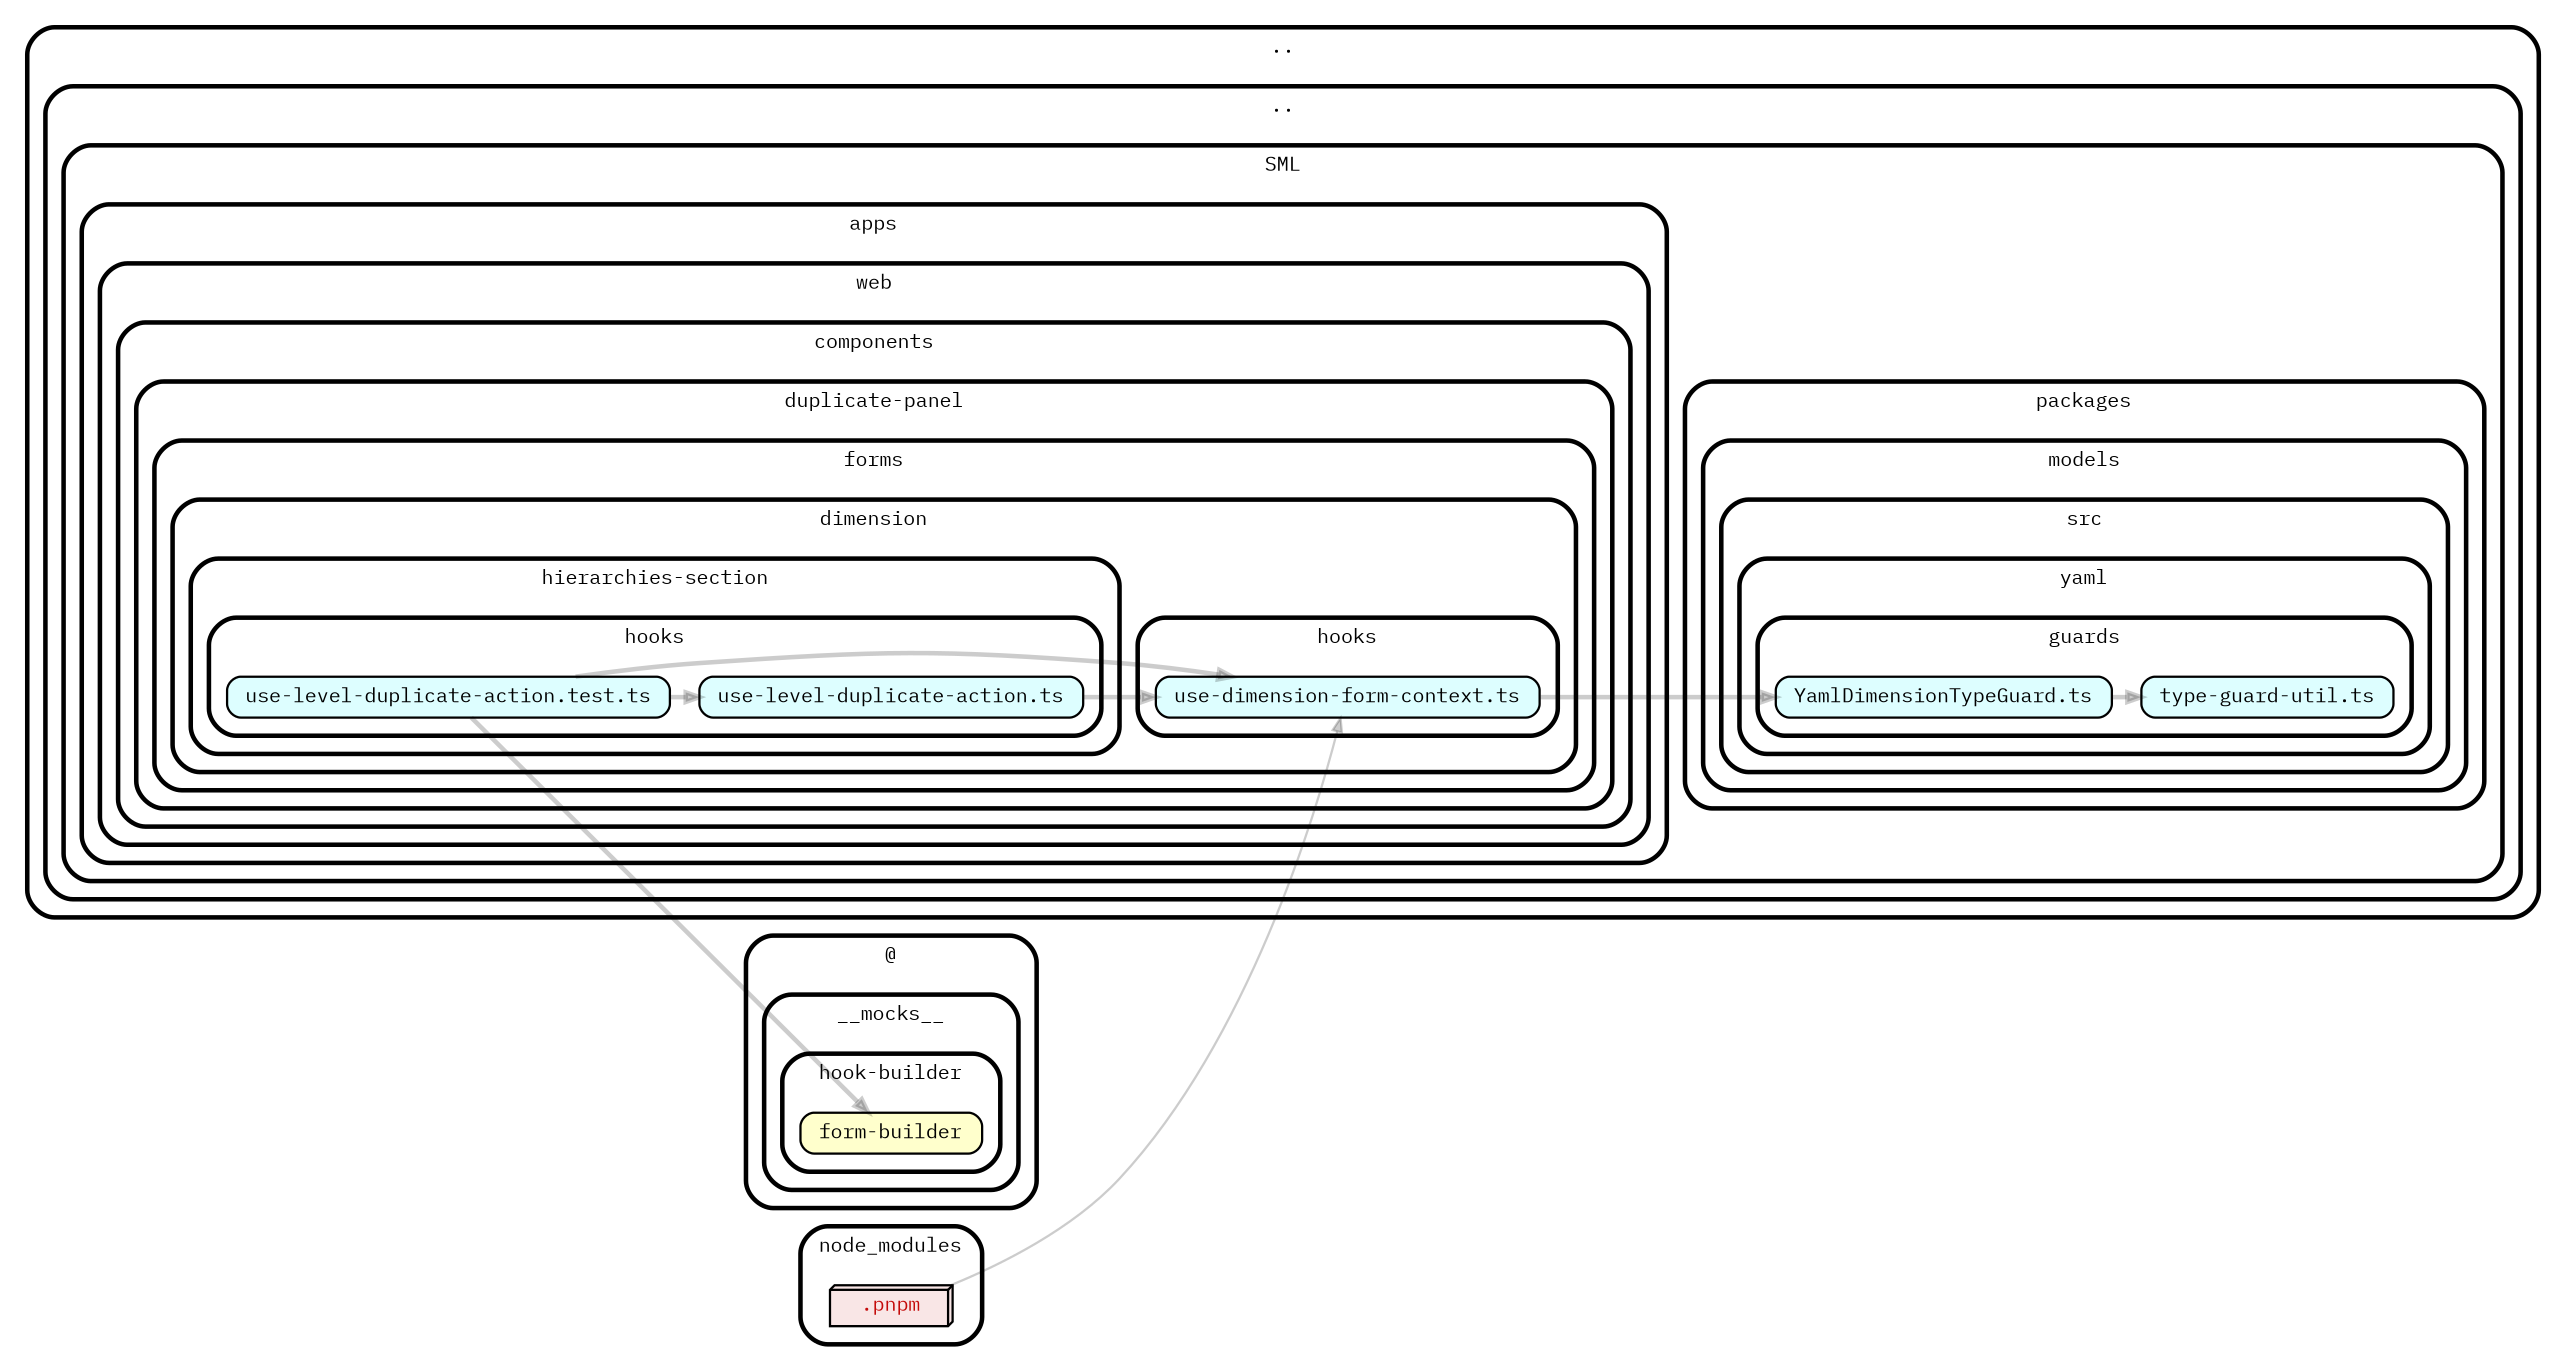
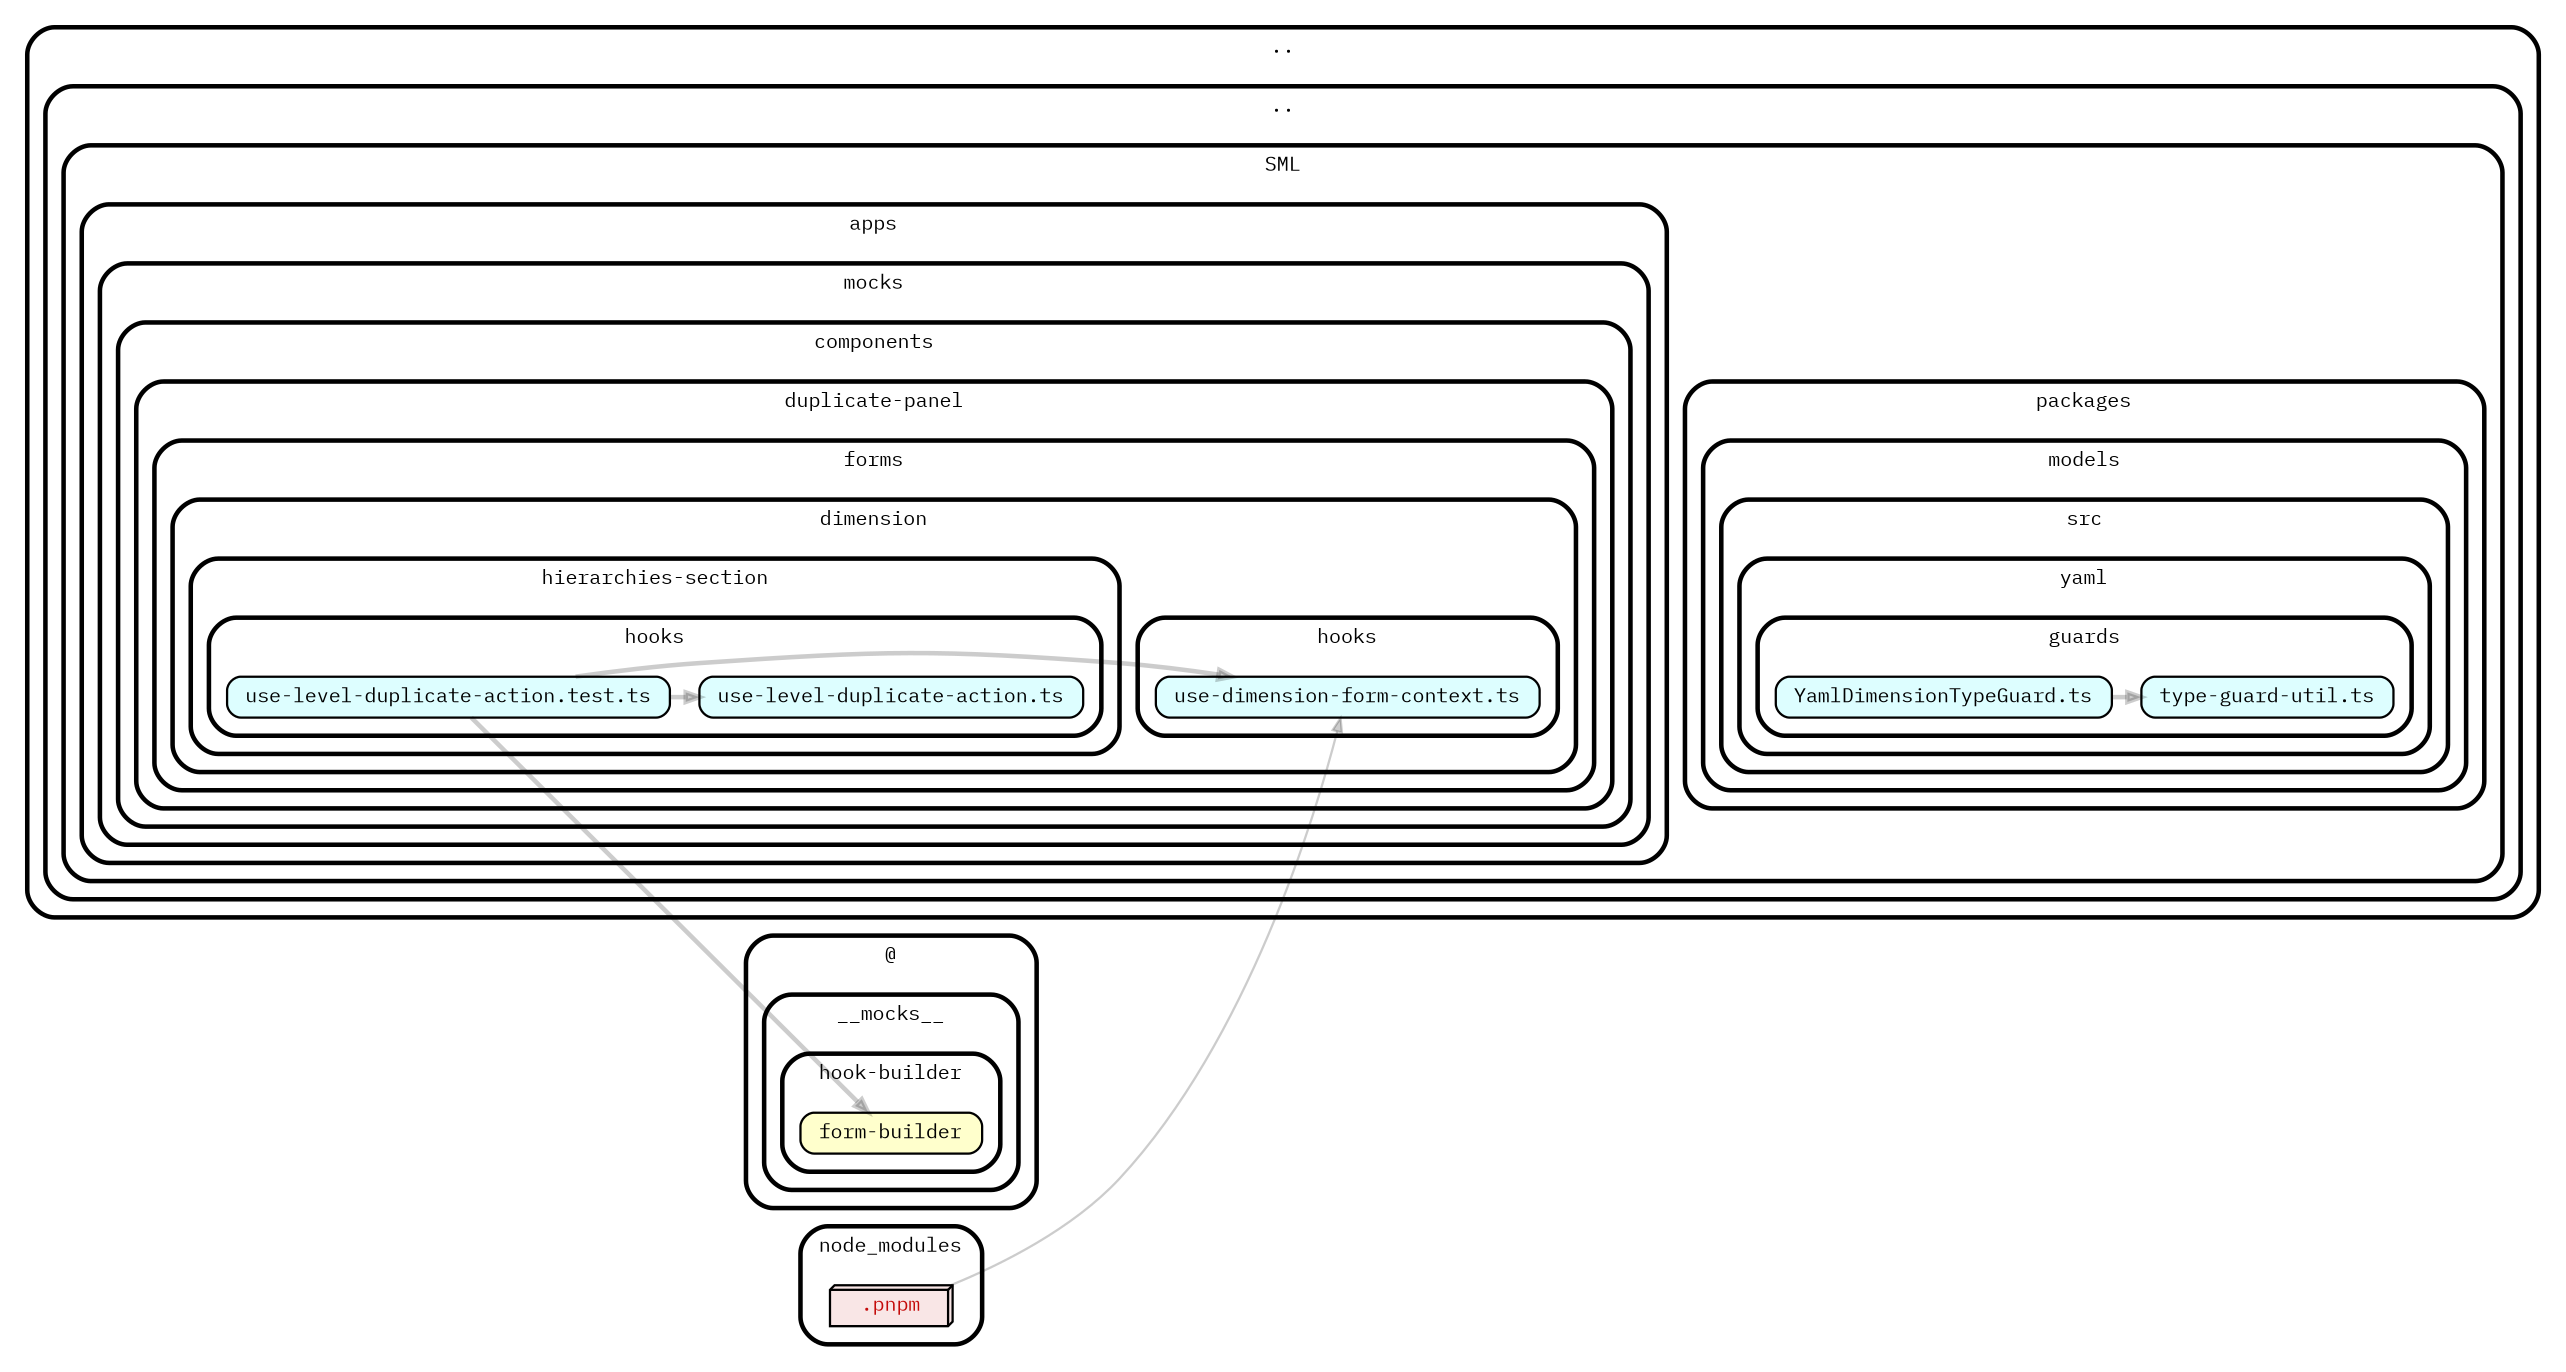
cluster "web": label "web" -> "mocks"
edge "use-level-duplicate-action.ts" -> "use-dimension-form-context.ts": removed
edge "use-dimension-form-context.ts" -> "YamlDimensionTypeGuard.ts": removed
